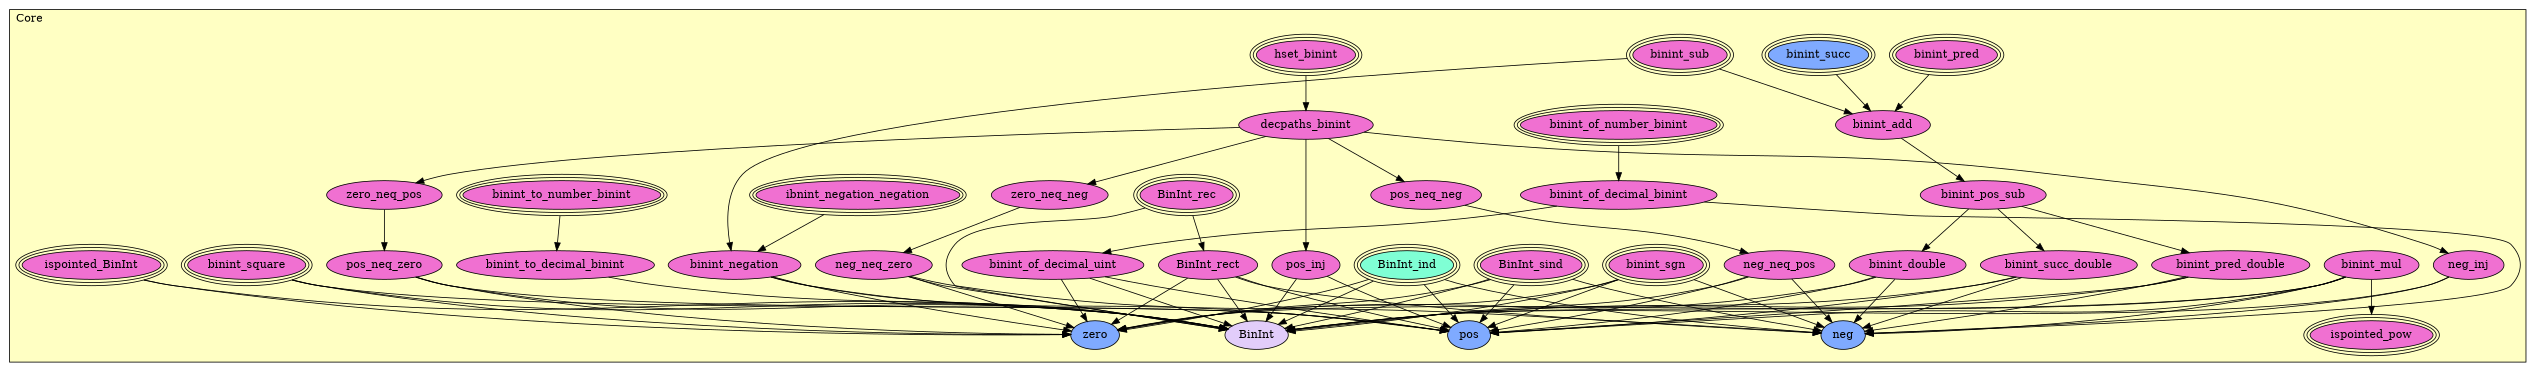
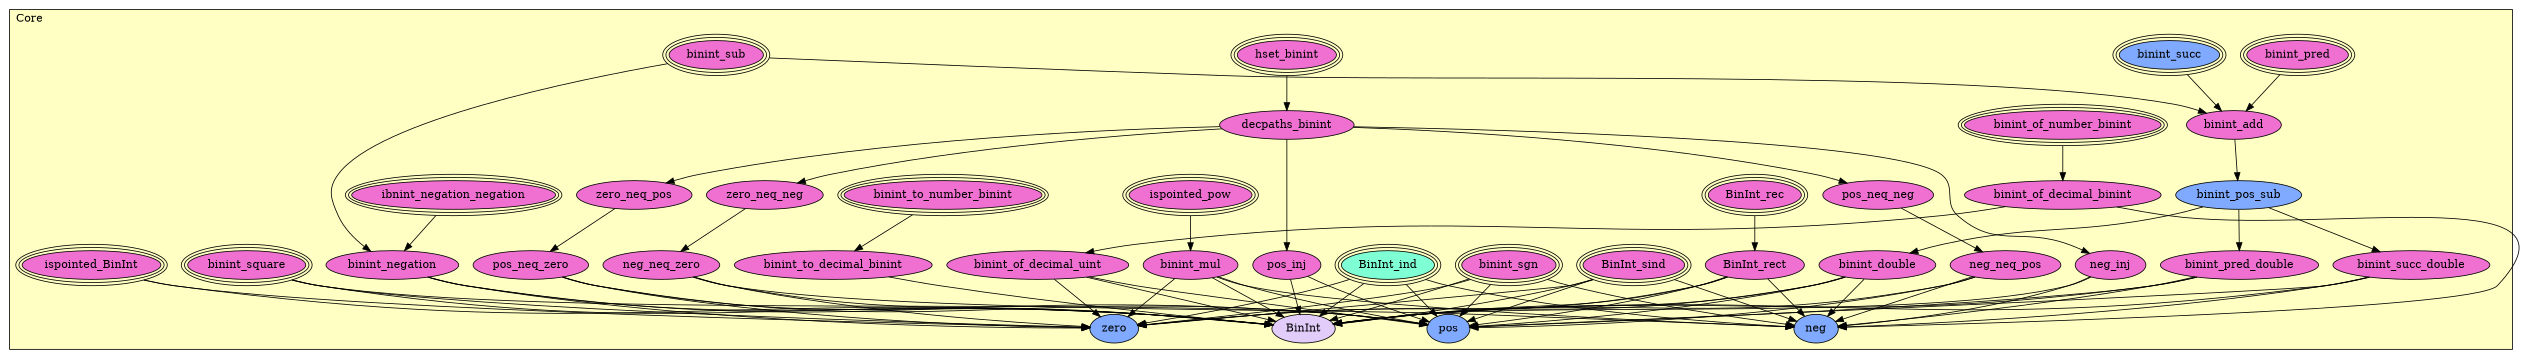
node "binint_pos_sub": fillcolor #f070d1 -> #7faaff
edge "BinInt_rec" -> "BinInt": now "binint_double" -> "BinInt"
edge "binint_mul" -> "ispointed_pow": reversed
